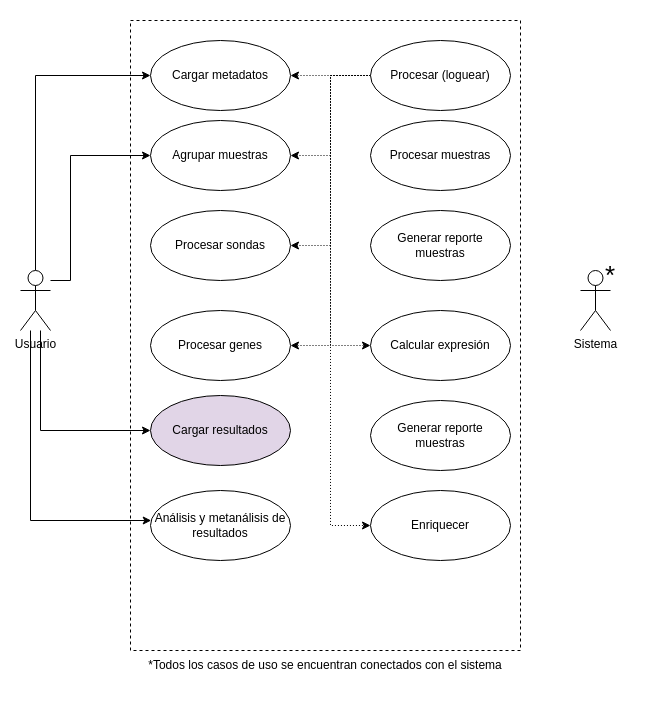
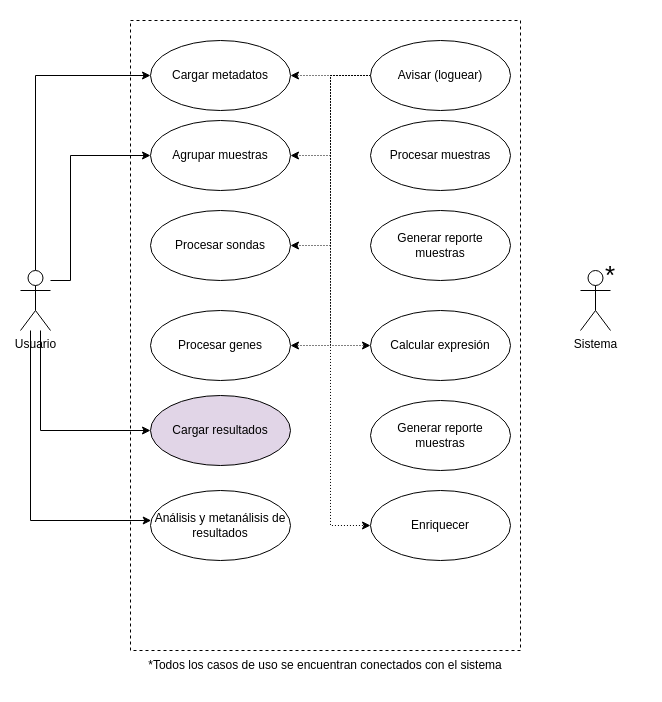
node "Procesar (loguear)": label "Procesar (loguear)" -> "Avisar (loguear)"
